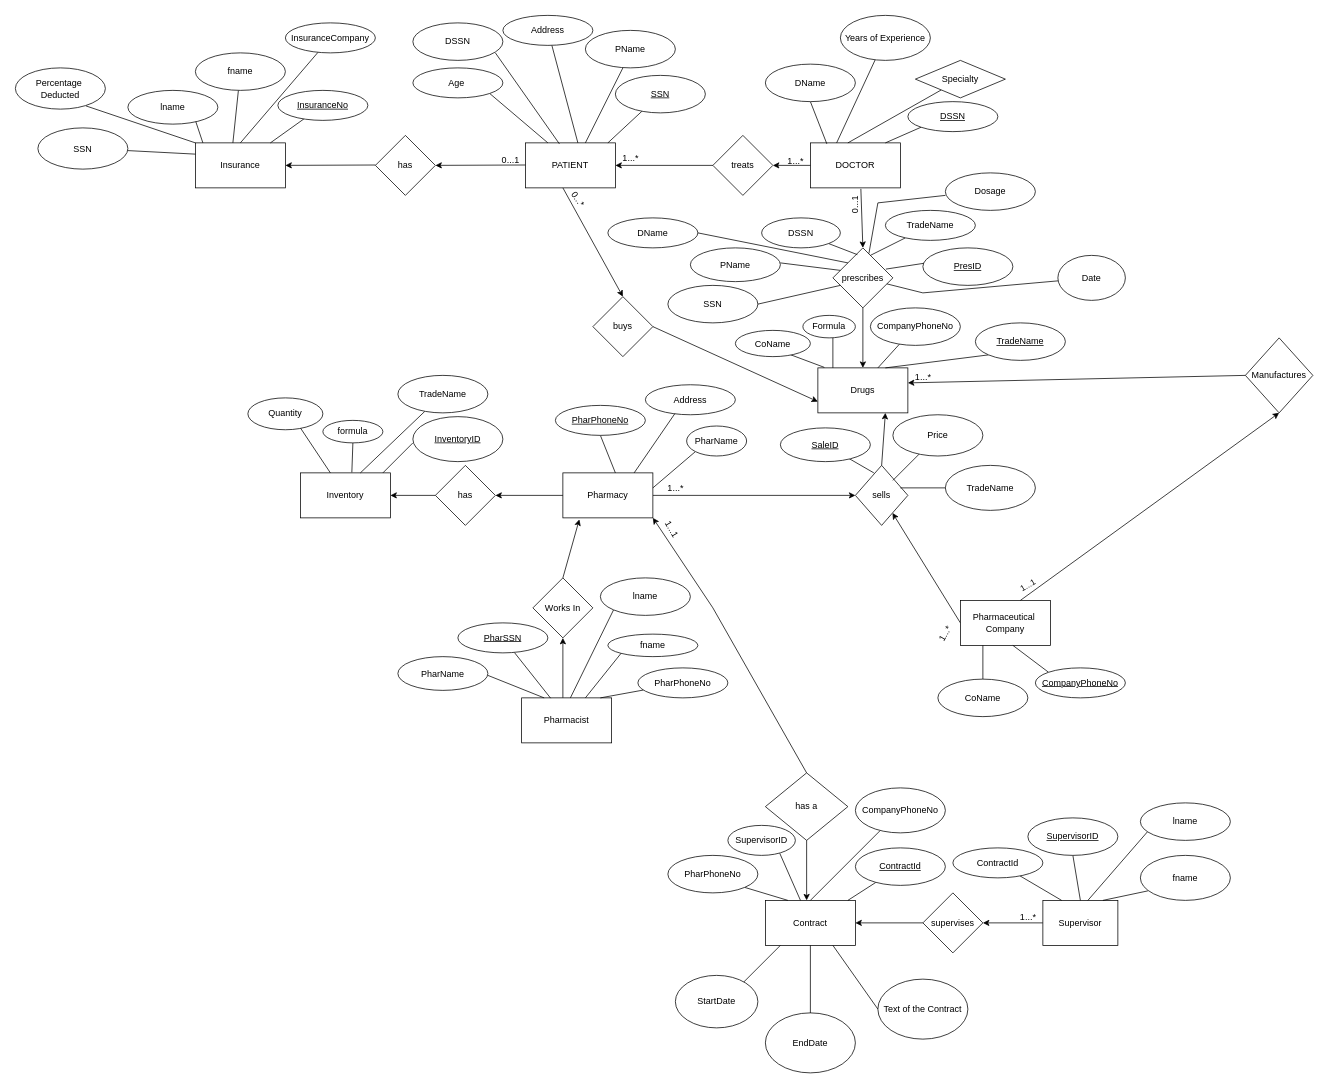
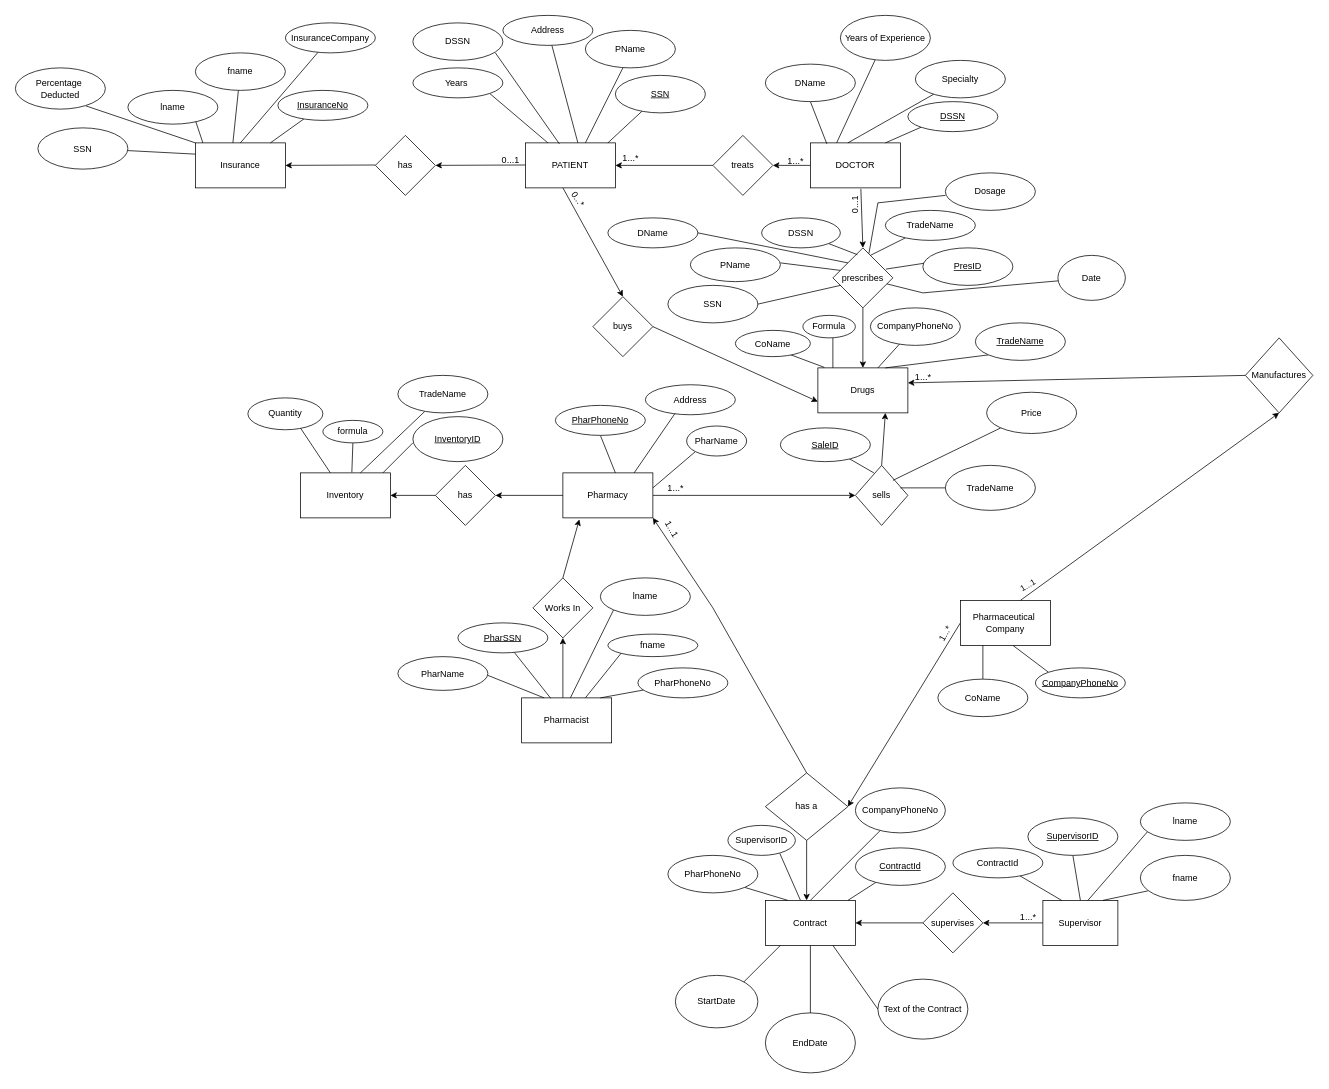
node "Specialty": shape diamond -> ellipse
node "Age": label "Age" -> "Years"
node "Price": moved (938, 435) -> (1032, 413)
edge "Pharmaceutical Company" -> "sells": now "Pharmaceutical Company" -> "has a"
